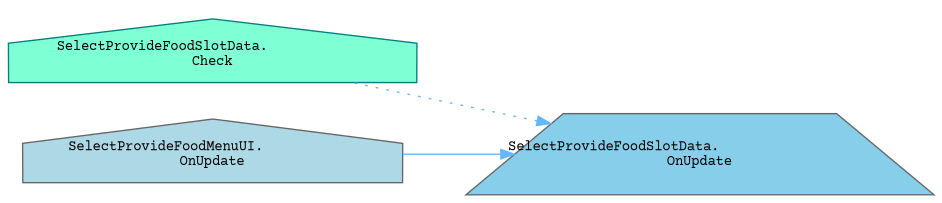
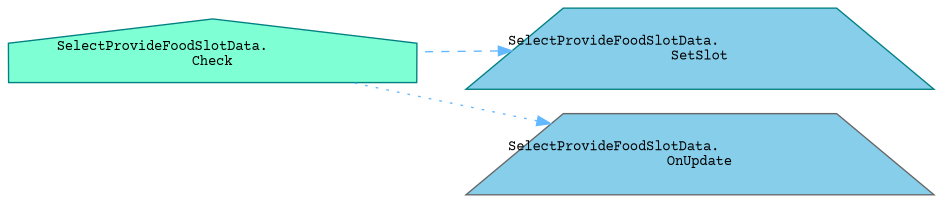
node "SelectProvideFoodSlotData. SetSlot": added
node "SelectProvideFoodMenuUI. OnUpdate": removed
